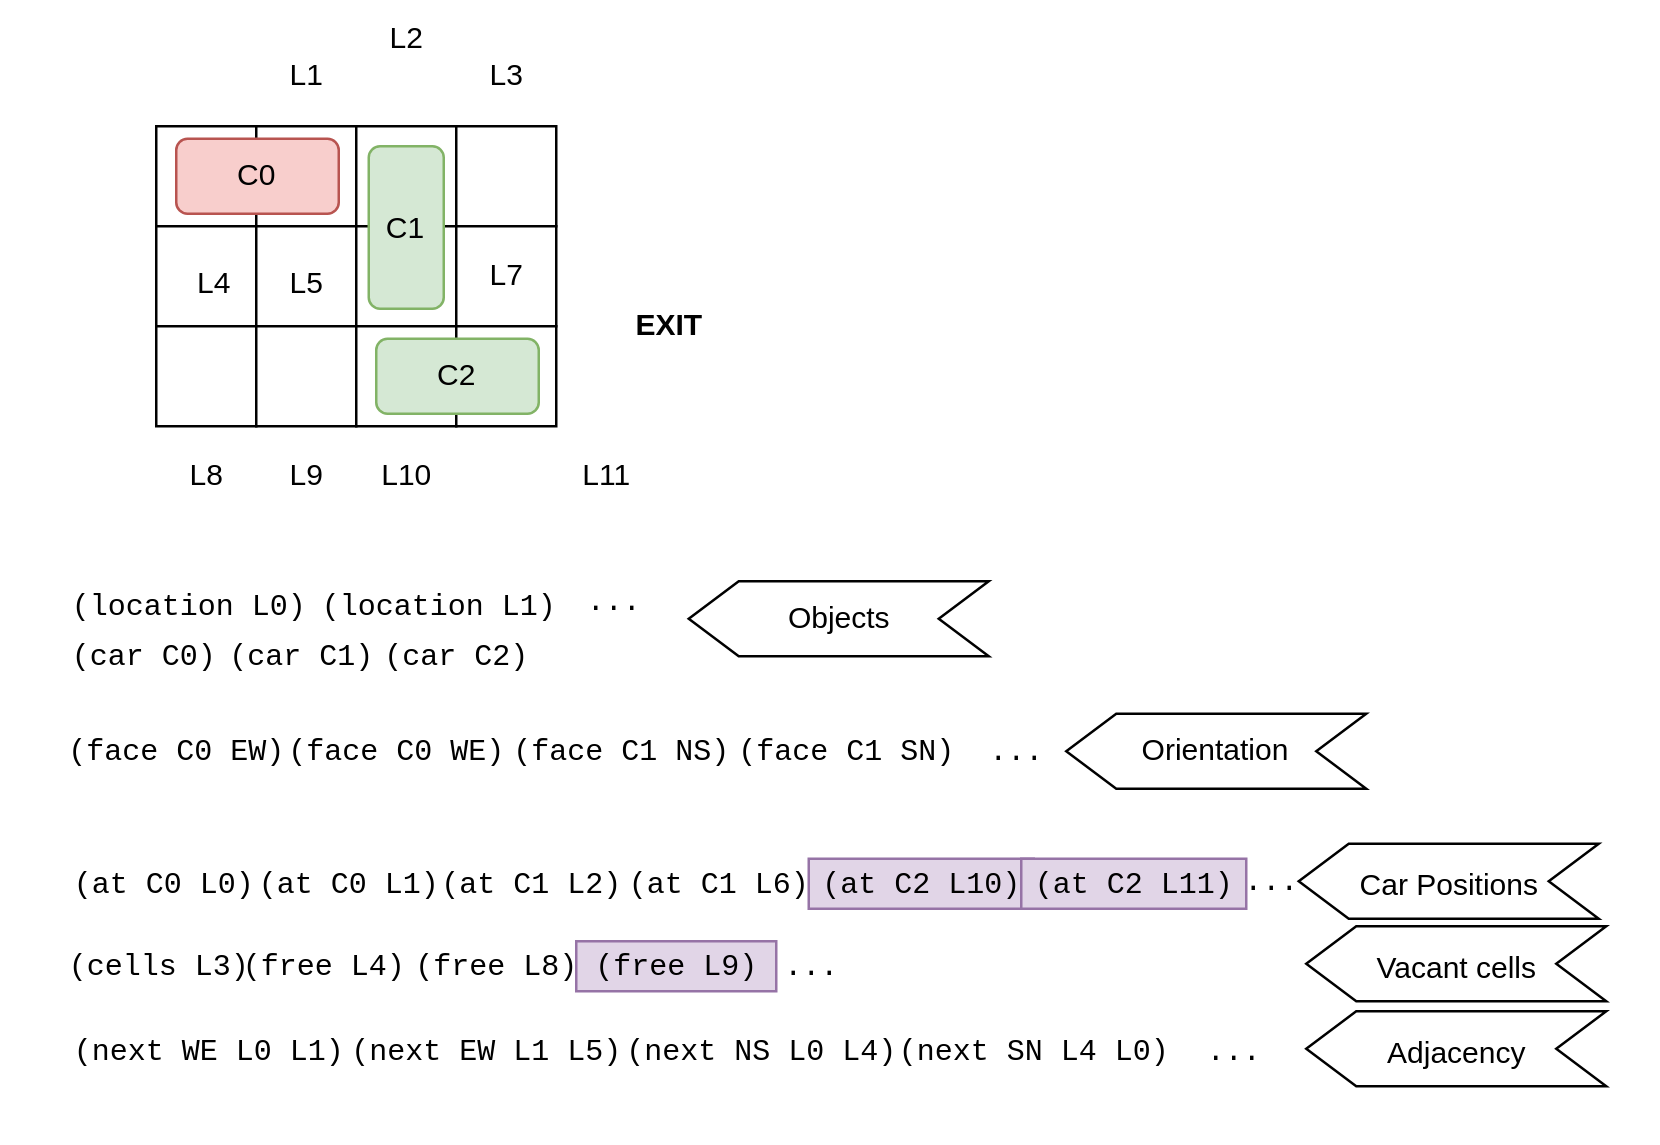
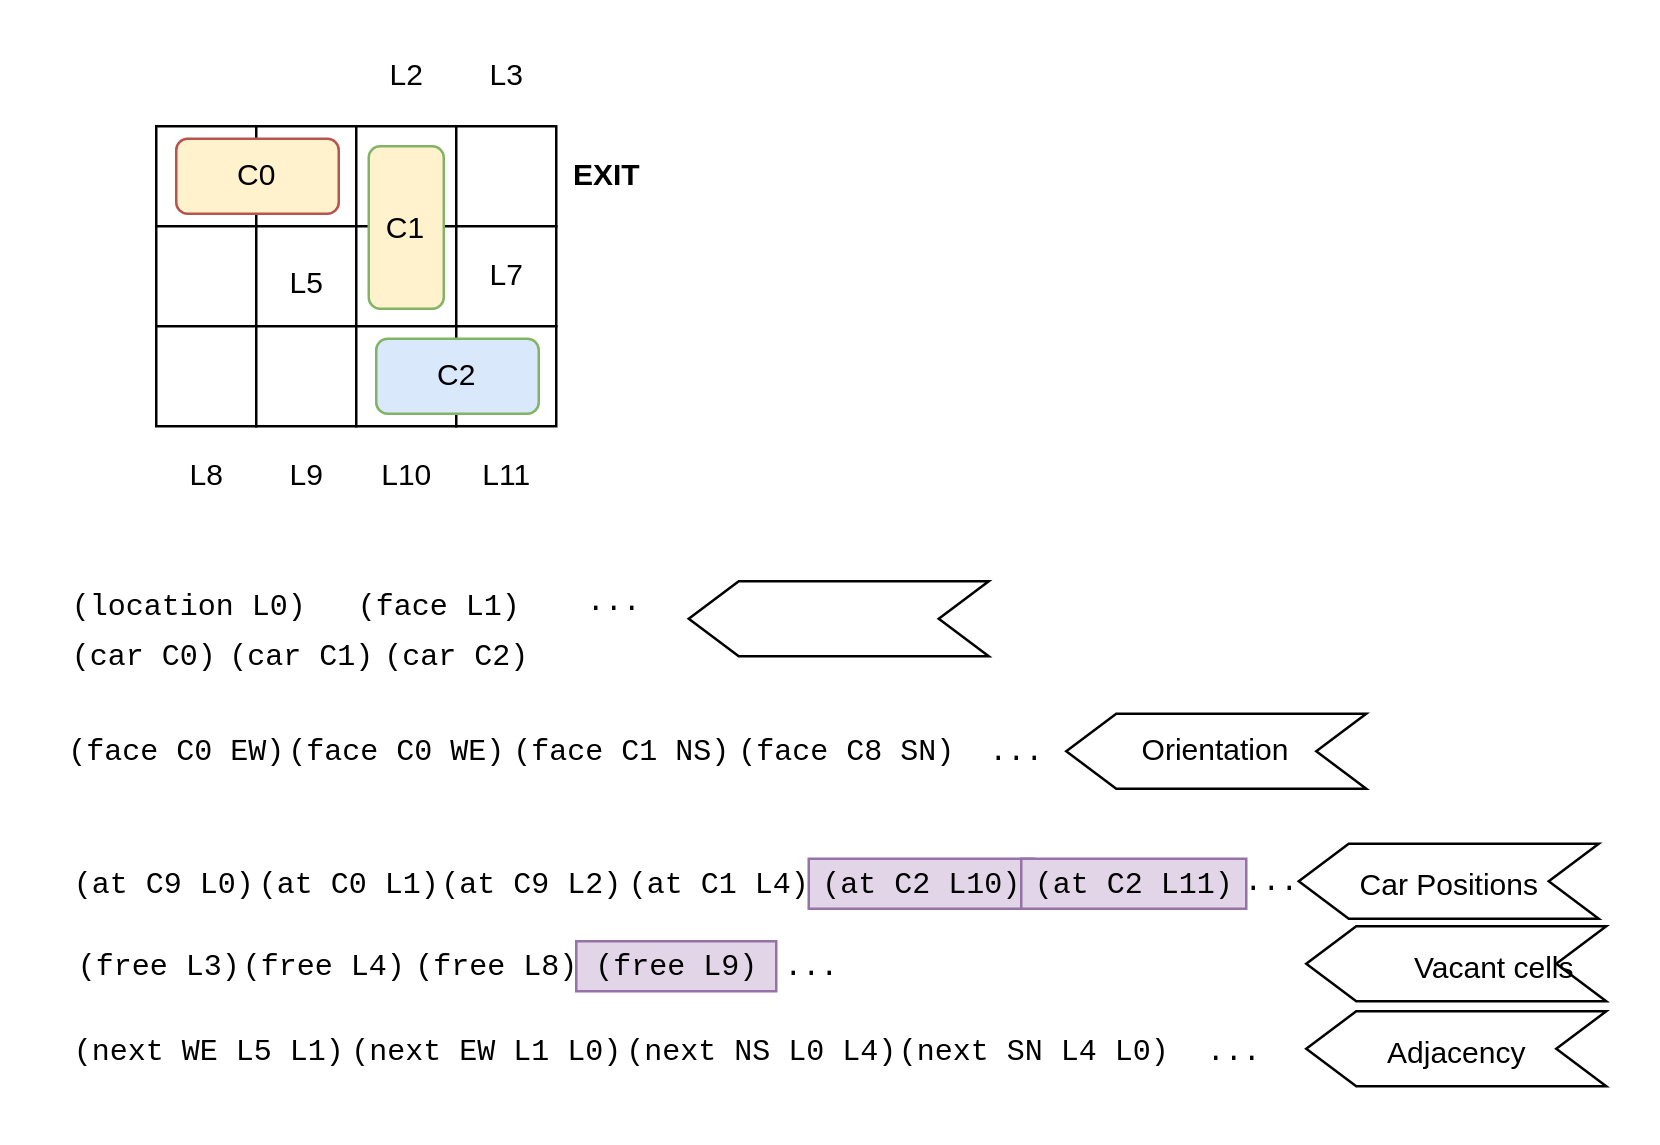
node "L2": moved (406, 39) -> (406, 76)
node "L1": removed
node "C0": fillcolor #f8cecc -> #fff2cc
node "C1": fillcolor #d5e8d4 -> #fff2cc
node "L4": removed
node "EXIT": moved (669, 326) -> (606, 176)
node "C2": fillcolor #d5e8d4 -> #dae8fc
node "L11": moved (606, 476) -> (506, 476)
node "(location L1)": label "(location L1)" -> "(face L1)"
node "Objects": removed
node "(face C1 SN)": label "(face C1 SN)" -> "(face C8 SN)"
node "(at C0 L0)": label "(at C0 L0)" -> "(at C9 L0)"
node "(at C1 L2)": label "(at C1 L2)" -> "(at C9 L2)"
node "(at C1 L6)": label "(at C1 L6)" -> "(at C1 L4)"
node "(cells L3)": label "(cells L3)" -> "(free L3)"
node "Vacant cells": moved (1456, 969) -> (1494, 969)
node "(next WE L0 L1)": label "(next WE L0 L1)" -> "(next WE L5 L1)"
node "(next EW L1 L5)": label "(next EW L1 L5)" -> "(next EW L1 L0)"
